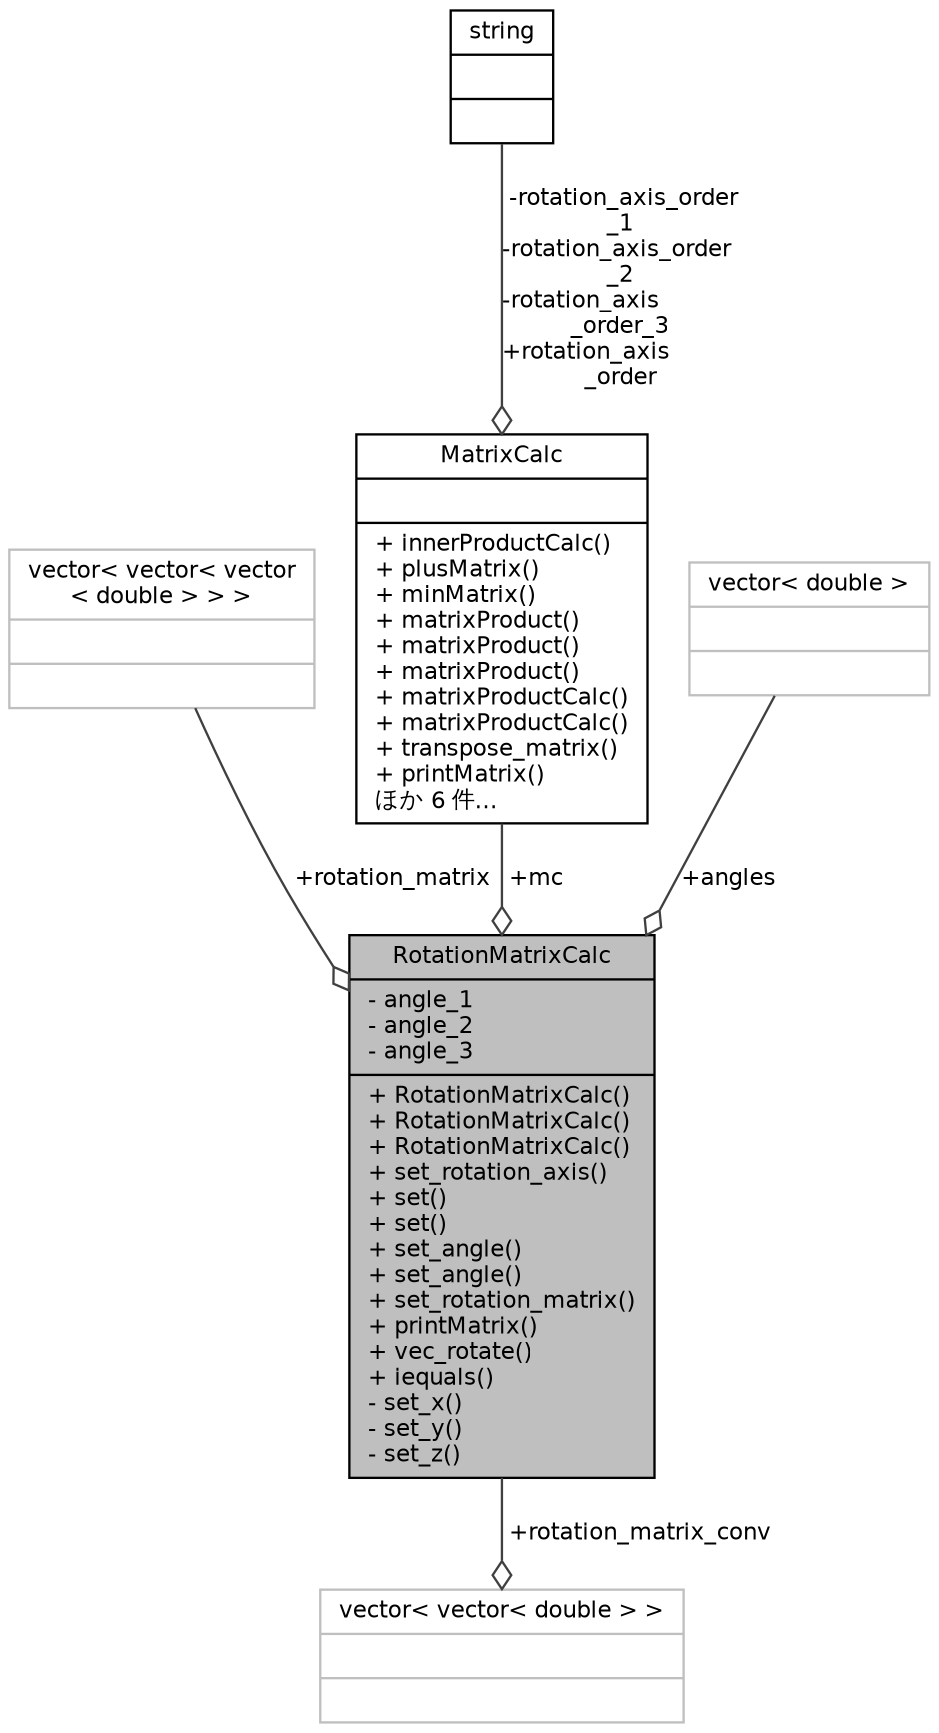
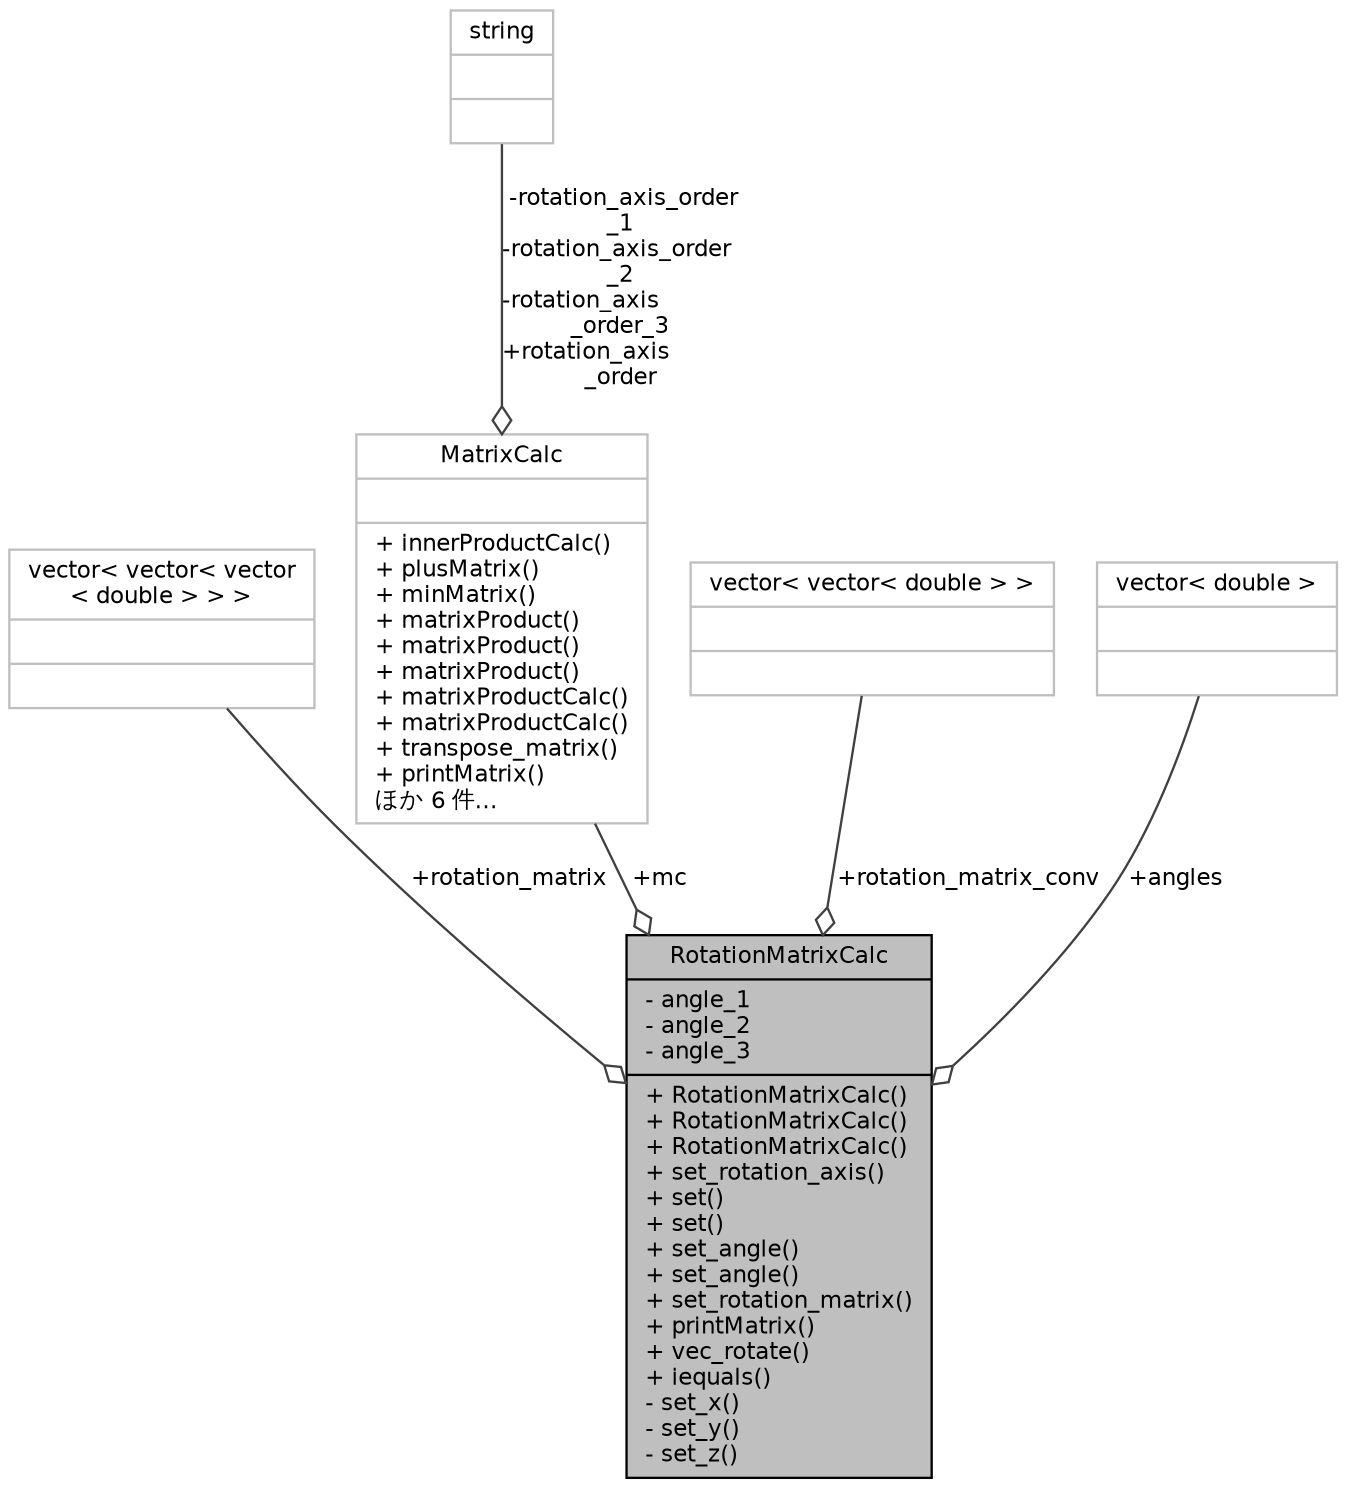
node "string": color black -> grey75
node "MatrixCalc": color black -> grey75
edge "RotationMatrixCalc" -> "vector< vector< double > >": reversed
